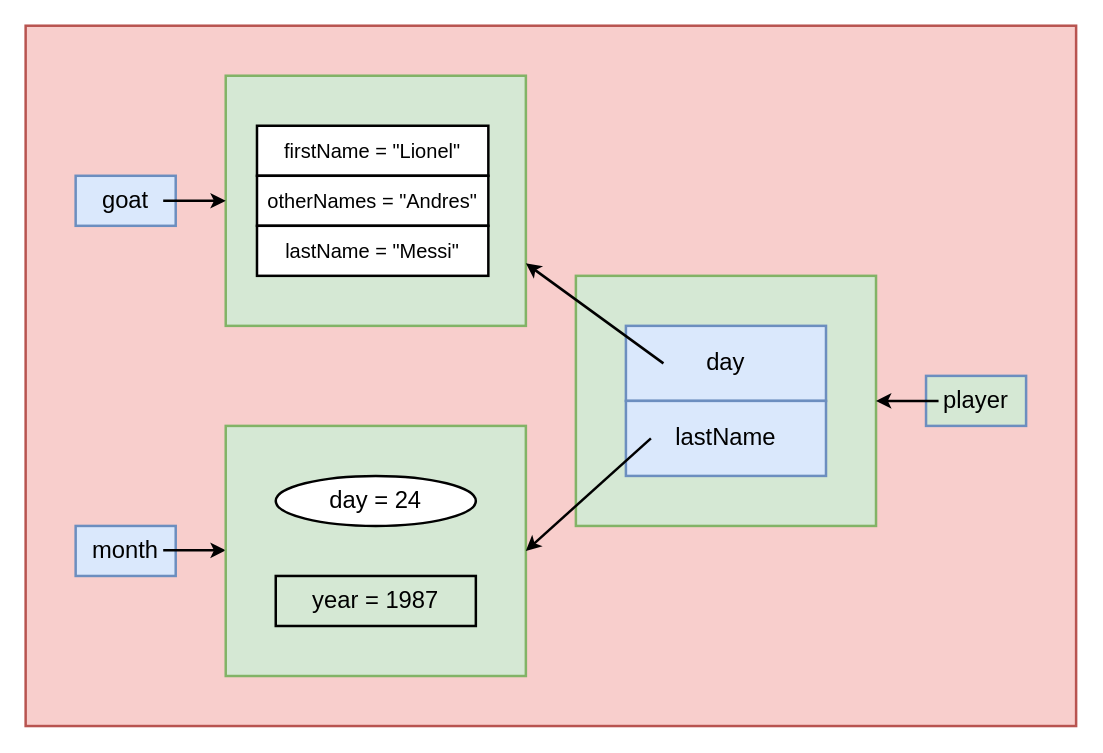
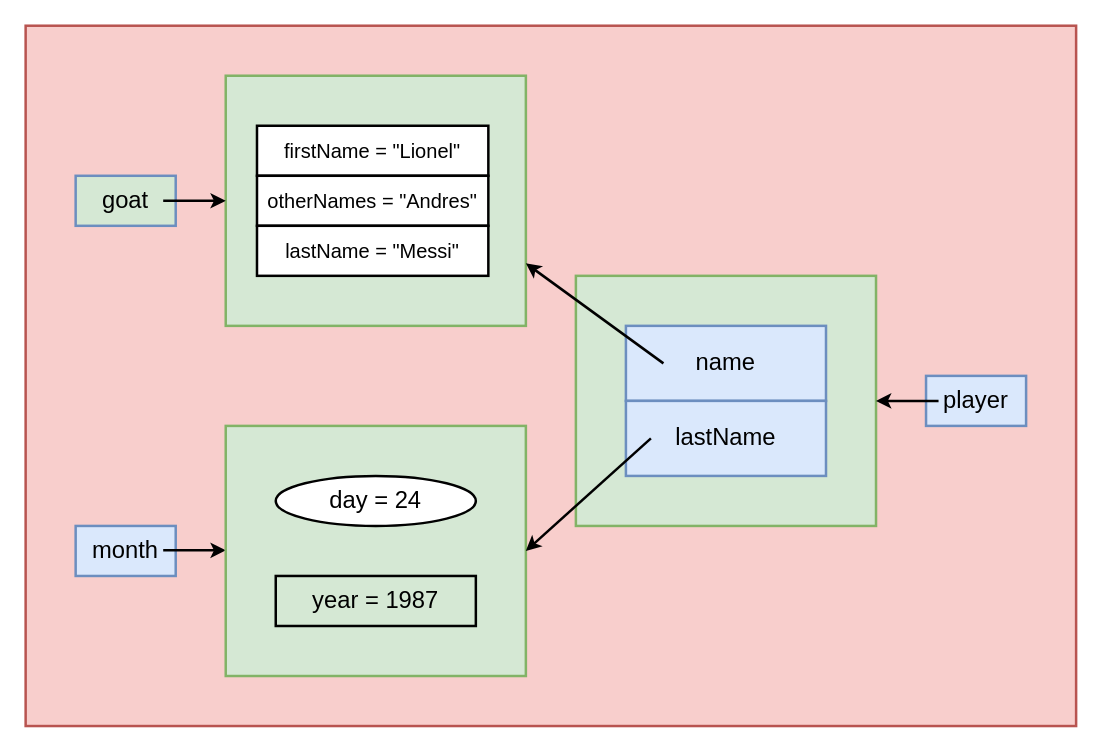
node "goat": fillcolor #dae8fc -> #d5e8d4
node "day": label "day" -> "name"
node "player": fillcolor #d5e8d4 -> #dae8fc
